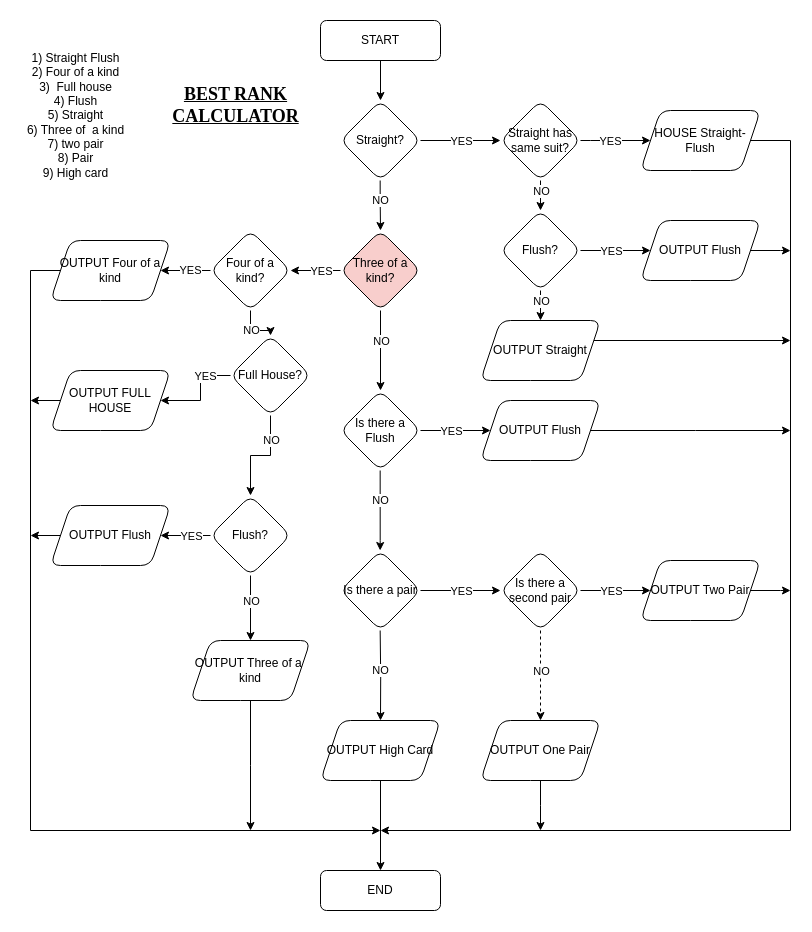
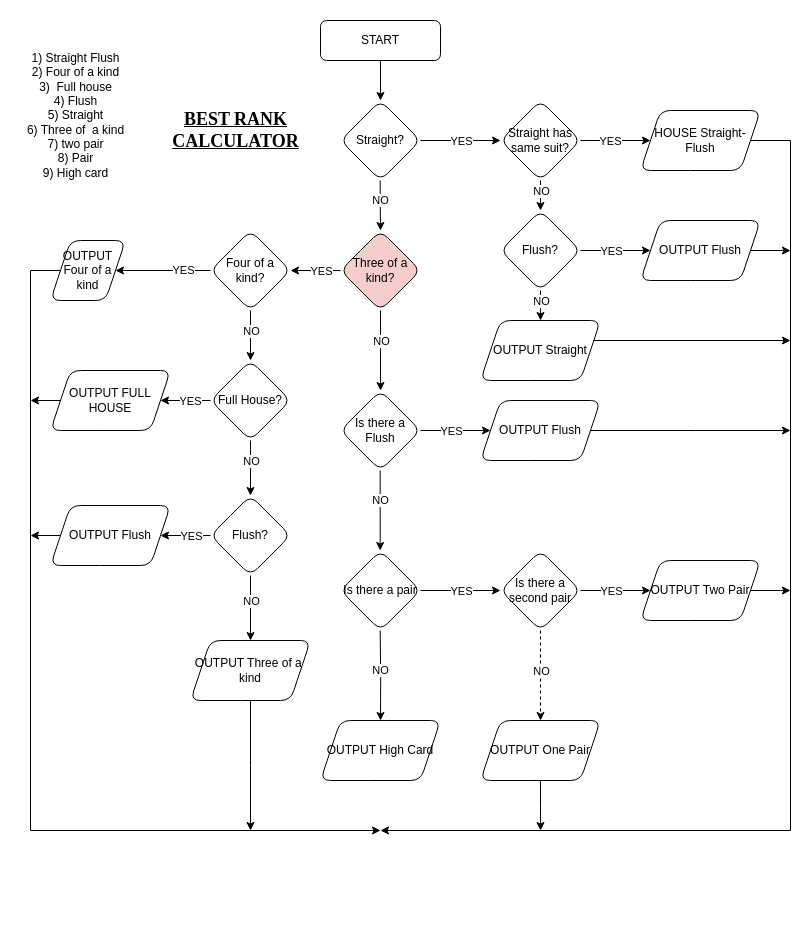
node "BEST RANK CALCULATOR": moved (236, 106) -> (236, 131)
node "OUTPUT Four of a kind": size 120x60 -> 75x60
node "Full House?": moved (271, 376) -> (251, 401)
edge "OUTPUT High Card" -> "END": removed
node "END": removed
